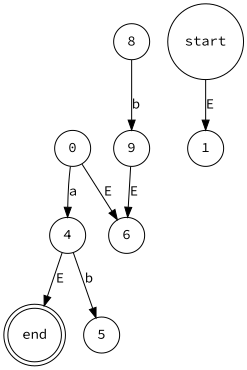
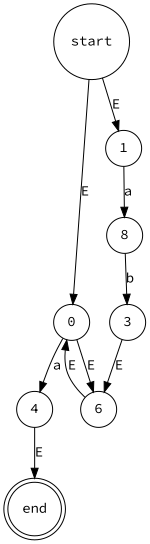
node "9": label "9" -> "3"
edge "start" -> "0": added, label "E"
edge "1" -> "8": added, label "a"
node "5": removed
edge "6" -> "0": added, label "E"
